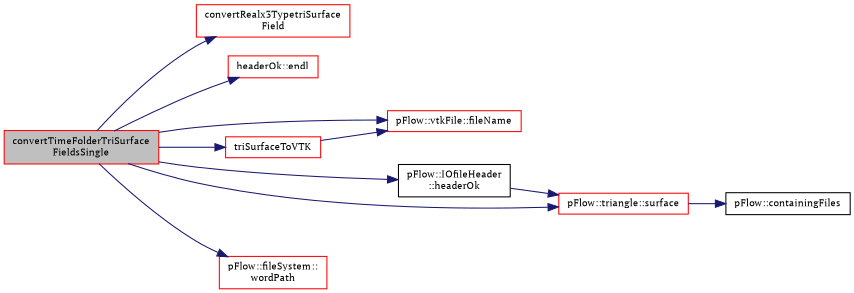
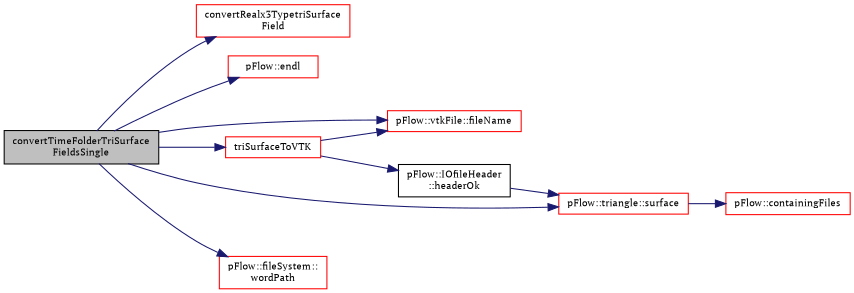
node "headerOk::endl": label "headerOk::endl" -> "pFlow::endl"
node "convertTimeFolderTriSurface FieldsSingle": color red -> black
edge "convertTimeFolderTriSurface FieldsSingle" -> "pFlow::IOfileHeader ::headerOk": now "triSurfaceToVTK" -> "pFlow::IOfileHeader ::headerOk"
node "pFlow::containingFiles": color black -> red
